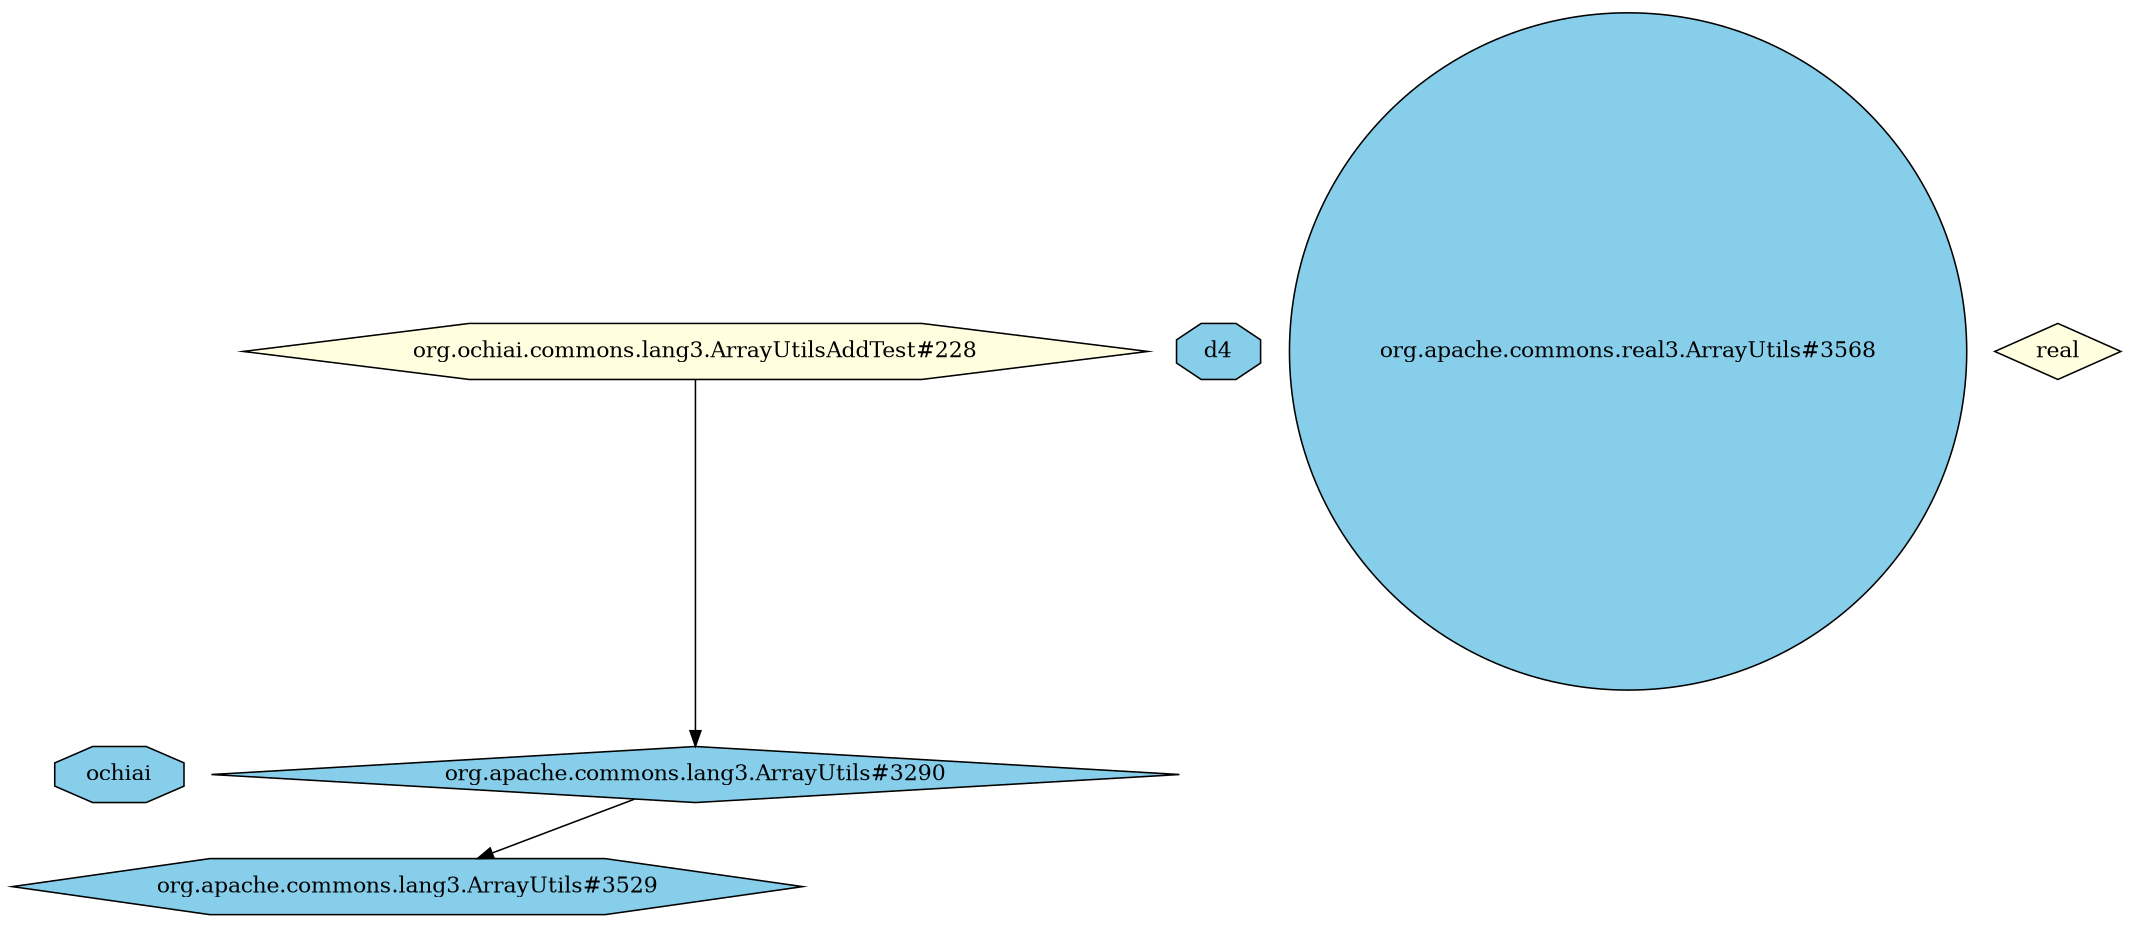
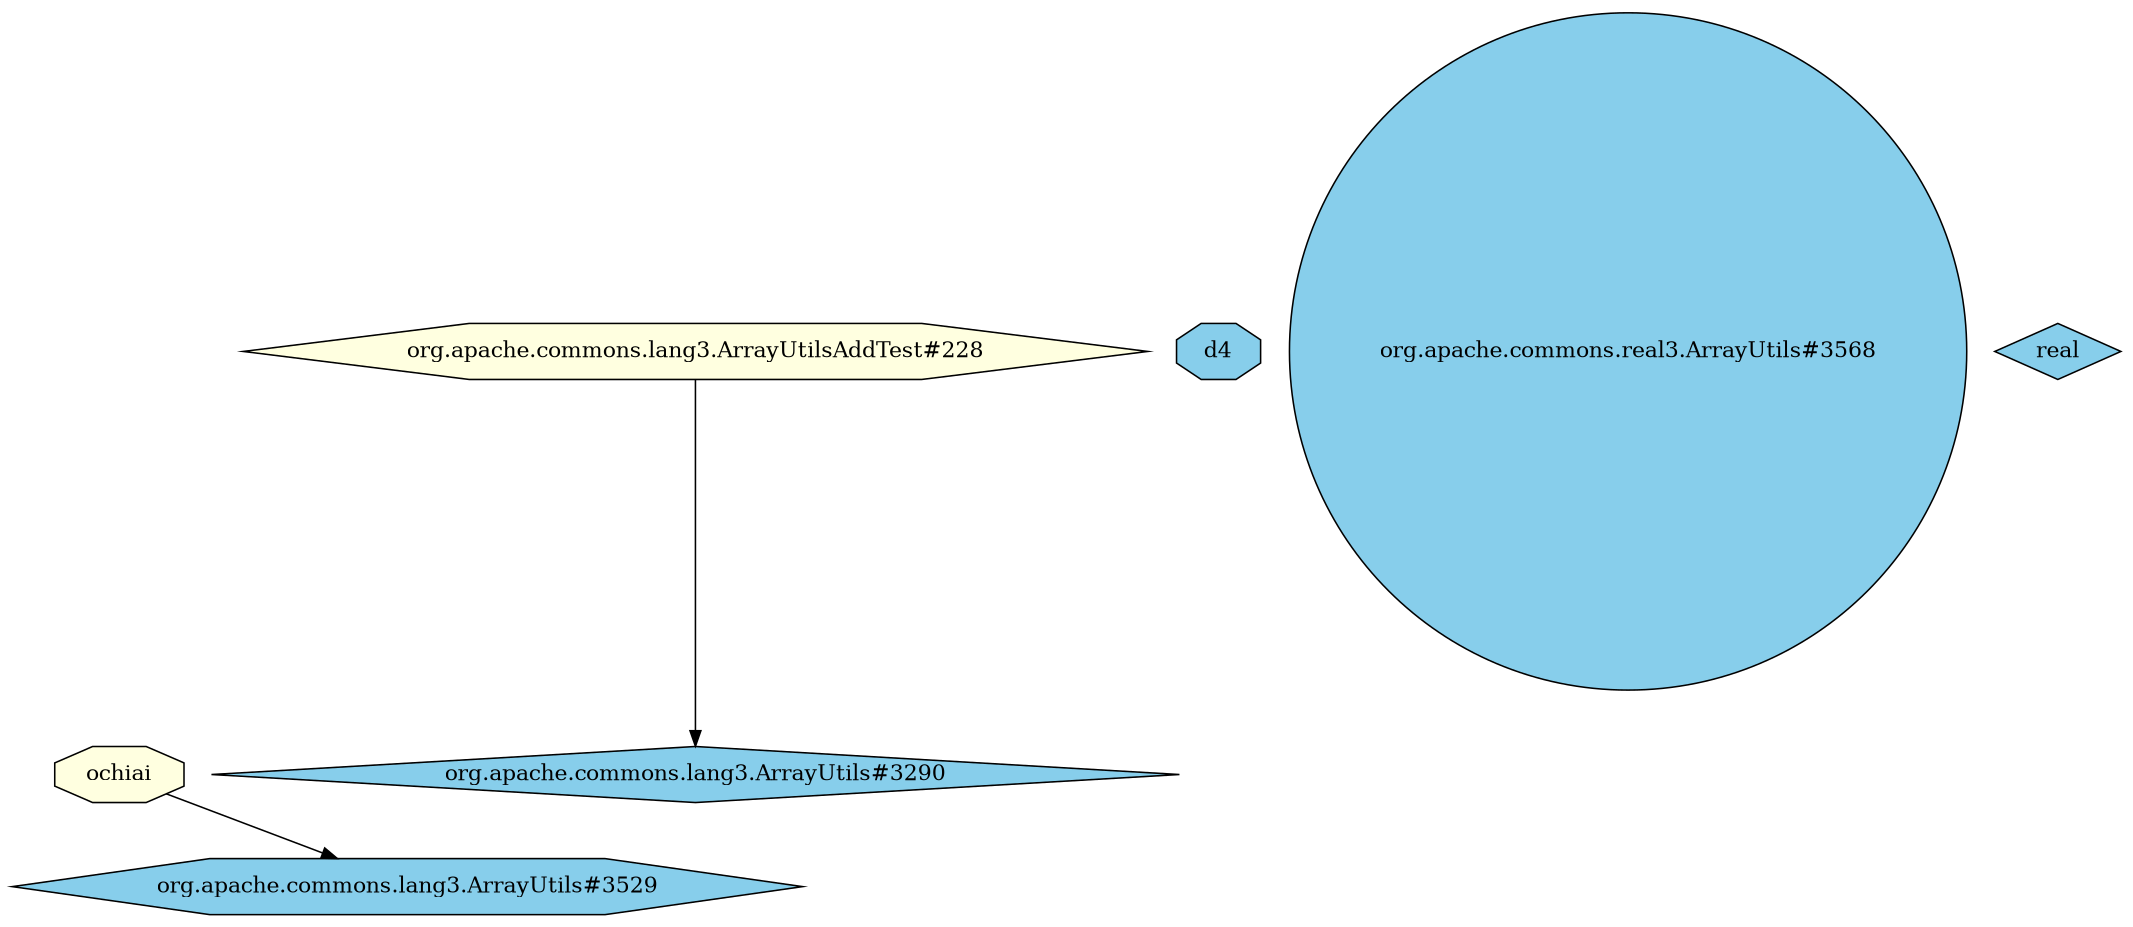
node "org.ochiai.commons.lang3.ArrayUtilsAddTest#228": label "org.ochiai.commons.lang3.ArrayUtilsAddTest#228" -> "org.apache.commons.lang3.ArrayUtilsAddTest#228"
node "real": fillcolor lightyellow -> skyblue
node "ochiai": fillcolor skyblue -> lightyellow
edge "org.apache.commons.lang3.ArrayUtils#3290" -> "org.apache.commons.lang3.ArrayUtils#3529": now "ochiai" -> "org.apache.commons.lang3.ArrayUtils#3529"
